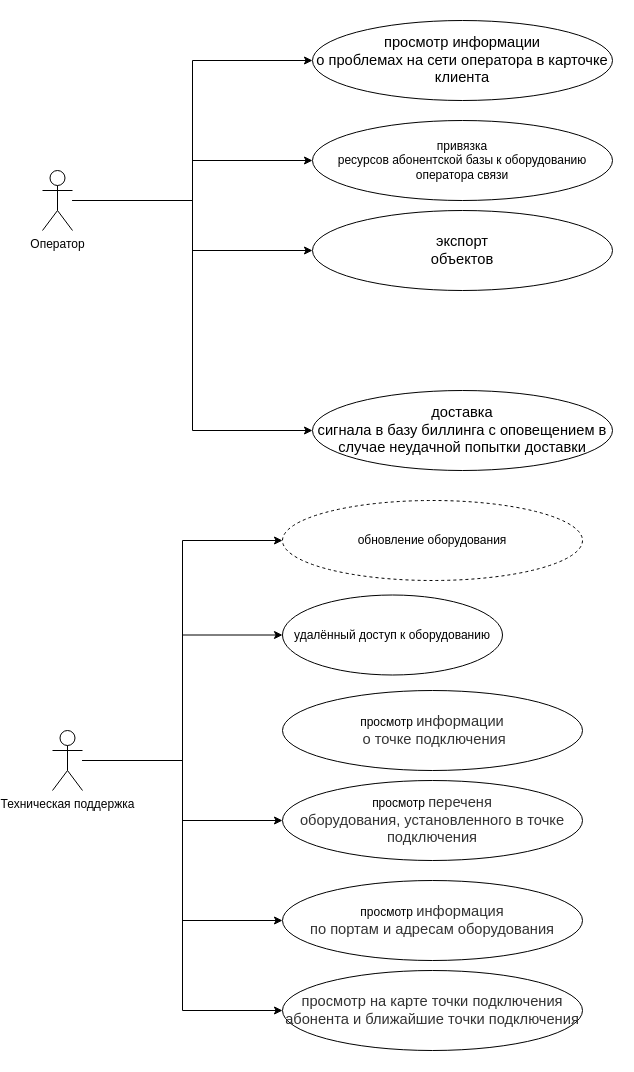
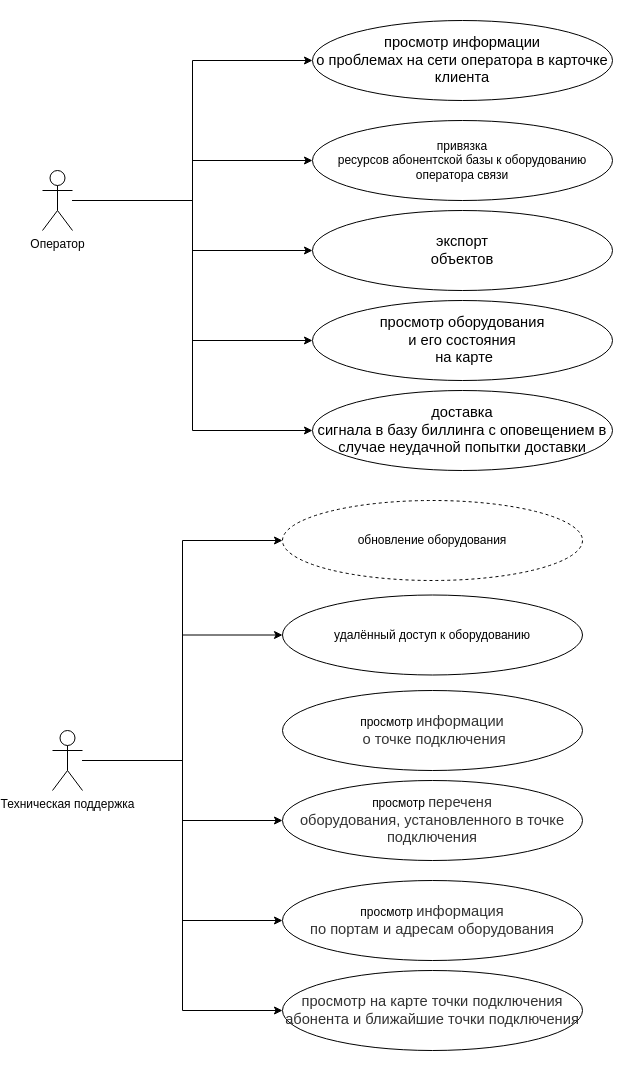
edge "Оператор" -> "просмотр оборудования и его состояния на карте": added
node "просмотр оборудования и его состояния на карте": added
node "удалённый доступ к оборудованию": size 220x80 -> 300x80
